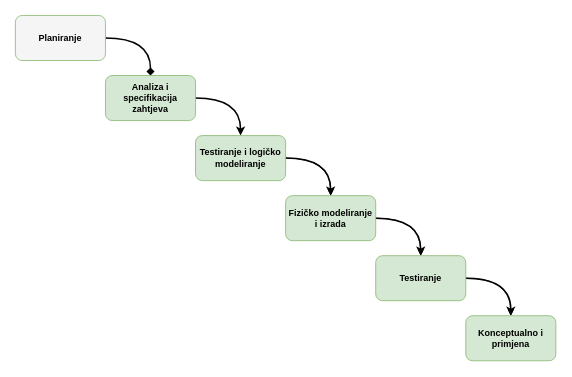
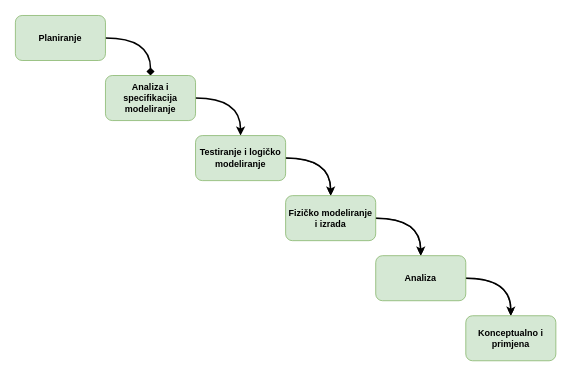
node "Planiranje": fillcolor #f5f5f5 -> #d5e8d4
node "Analiza i specifikacija zahtjeva": label "Analiza i specifikacija zahtjeva" -> "Analiza i specifikacija modeliranje"
node "Testiranje": label "Testiranje" -> "Analiza"
